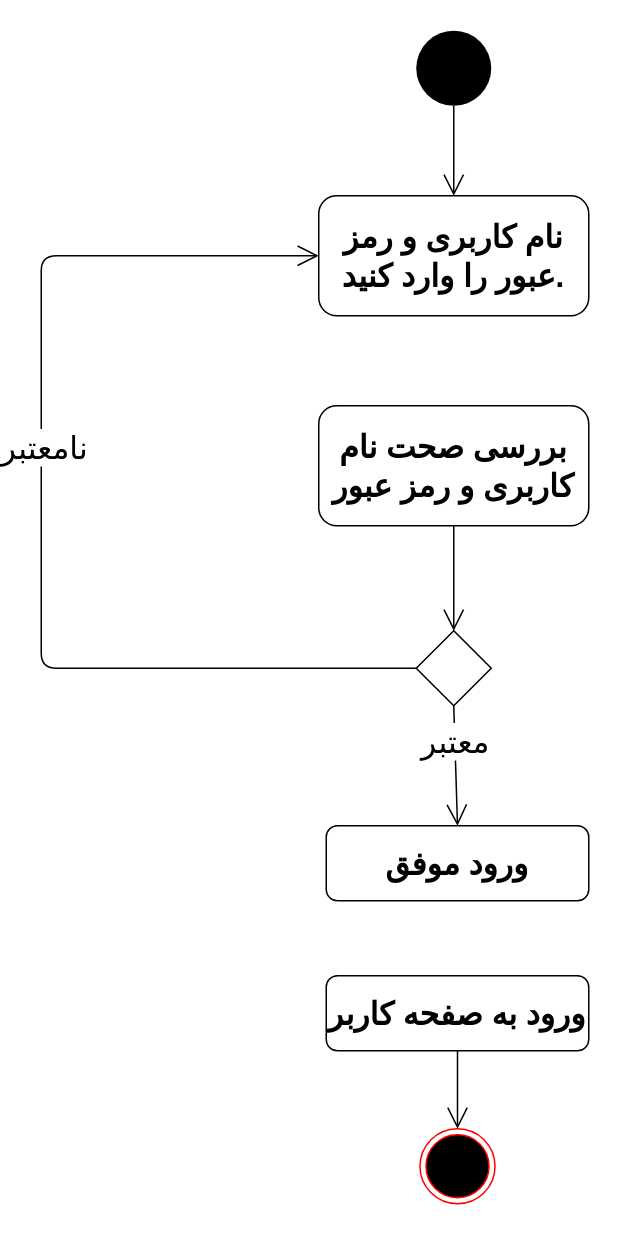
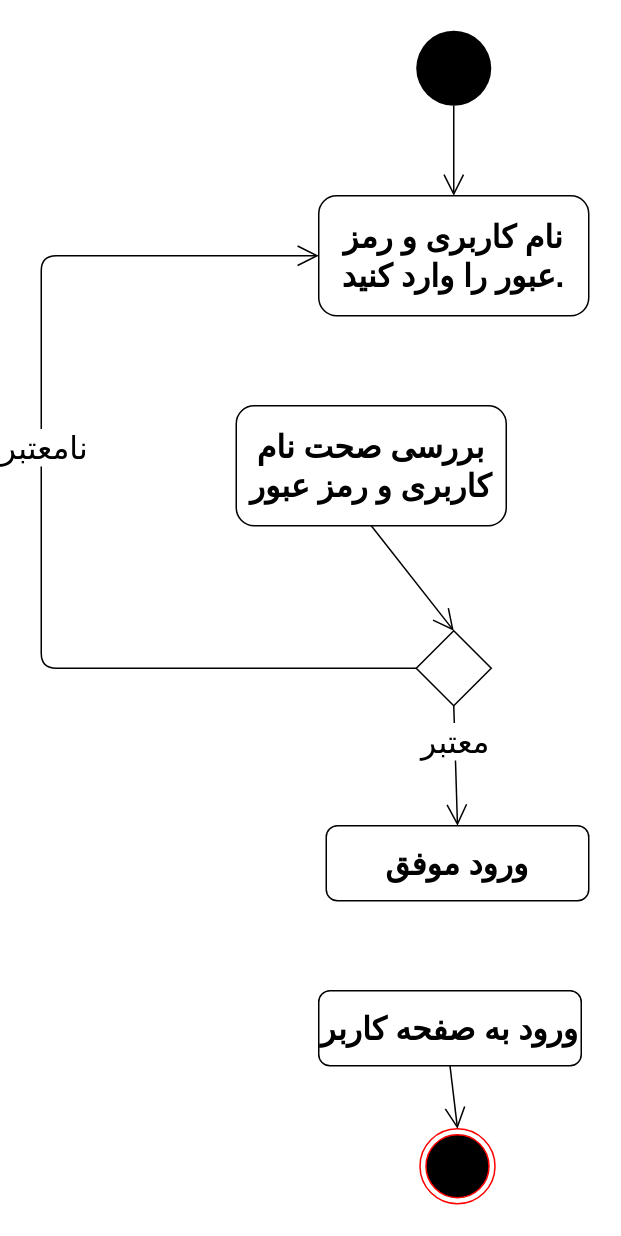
node "بررسی صحت نام کاربری و رمز عبور": moved (454, 466) -> (371, 466)
node "ورود به صفحه کاربر": moved (458, 1013) -> (450, 1028)
